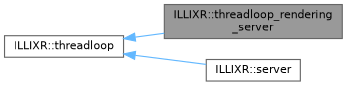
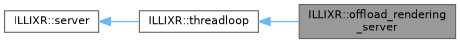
node "ILLIXR::threadloop_rendering _server": label "ILLIXR::threadloop_rendering _server" -> "ILLIXR::offload_rendering _server"
edge "ILLIXR::server" -> "ILLIXR::threadloop": reversed
